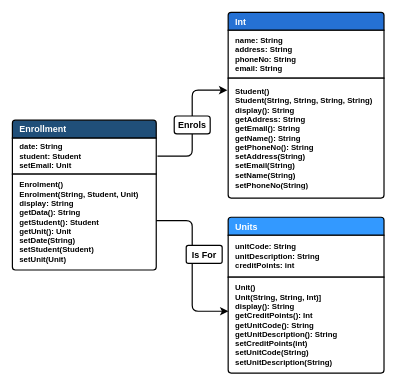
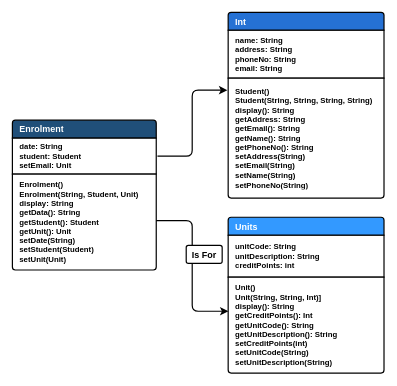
node "Enrols": removed
node "Enrollment": label "Enrollment" -> "Enrolment"
